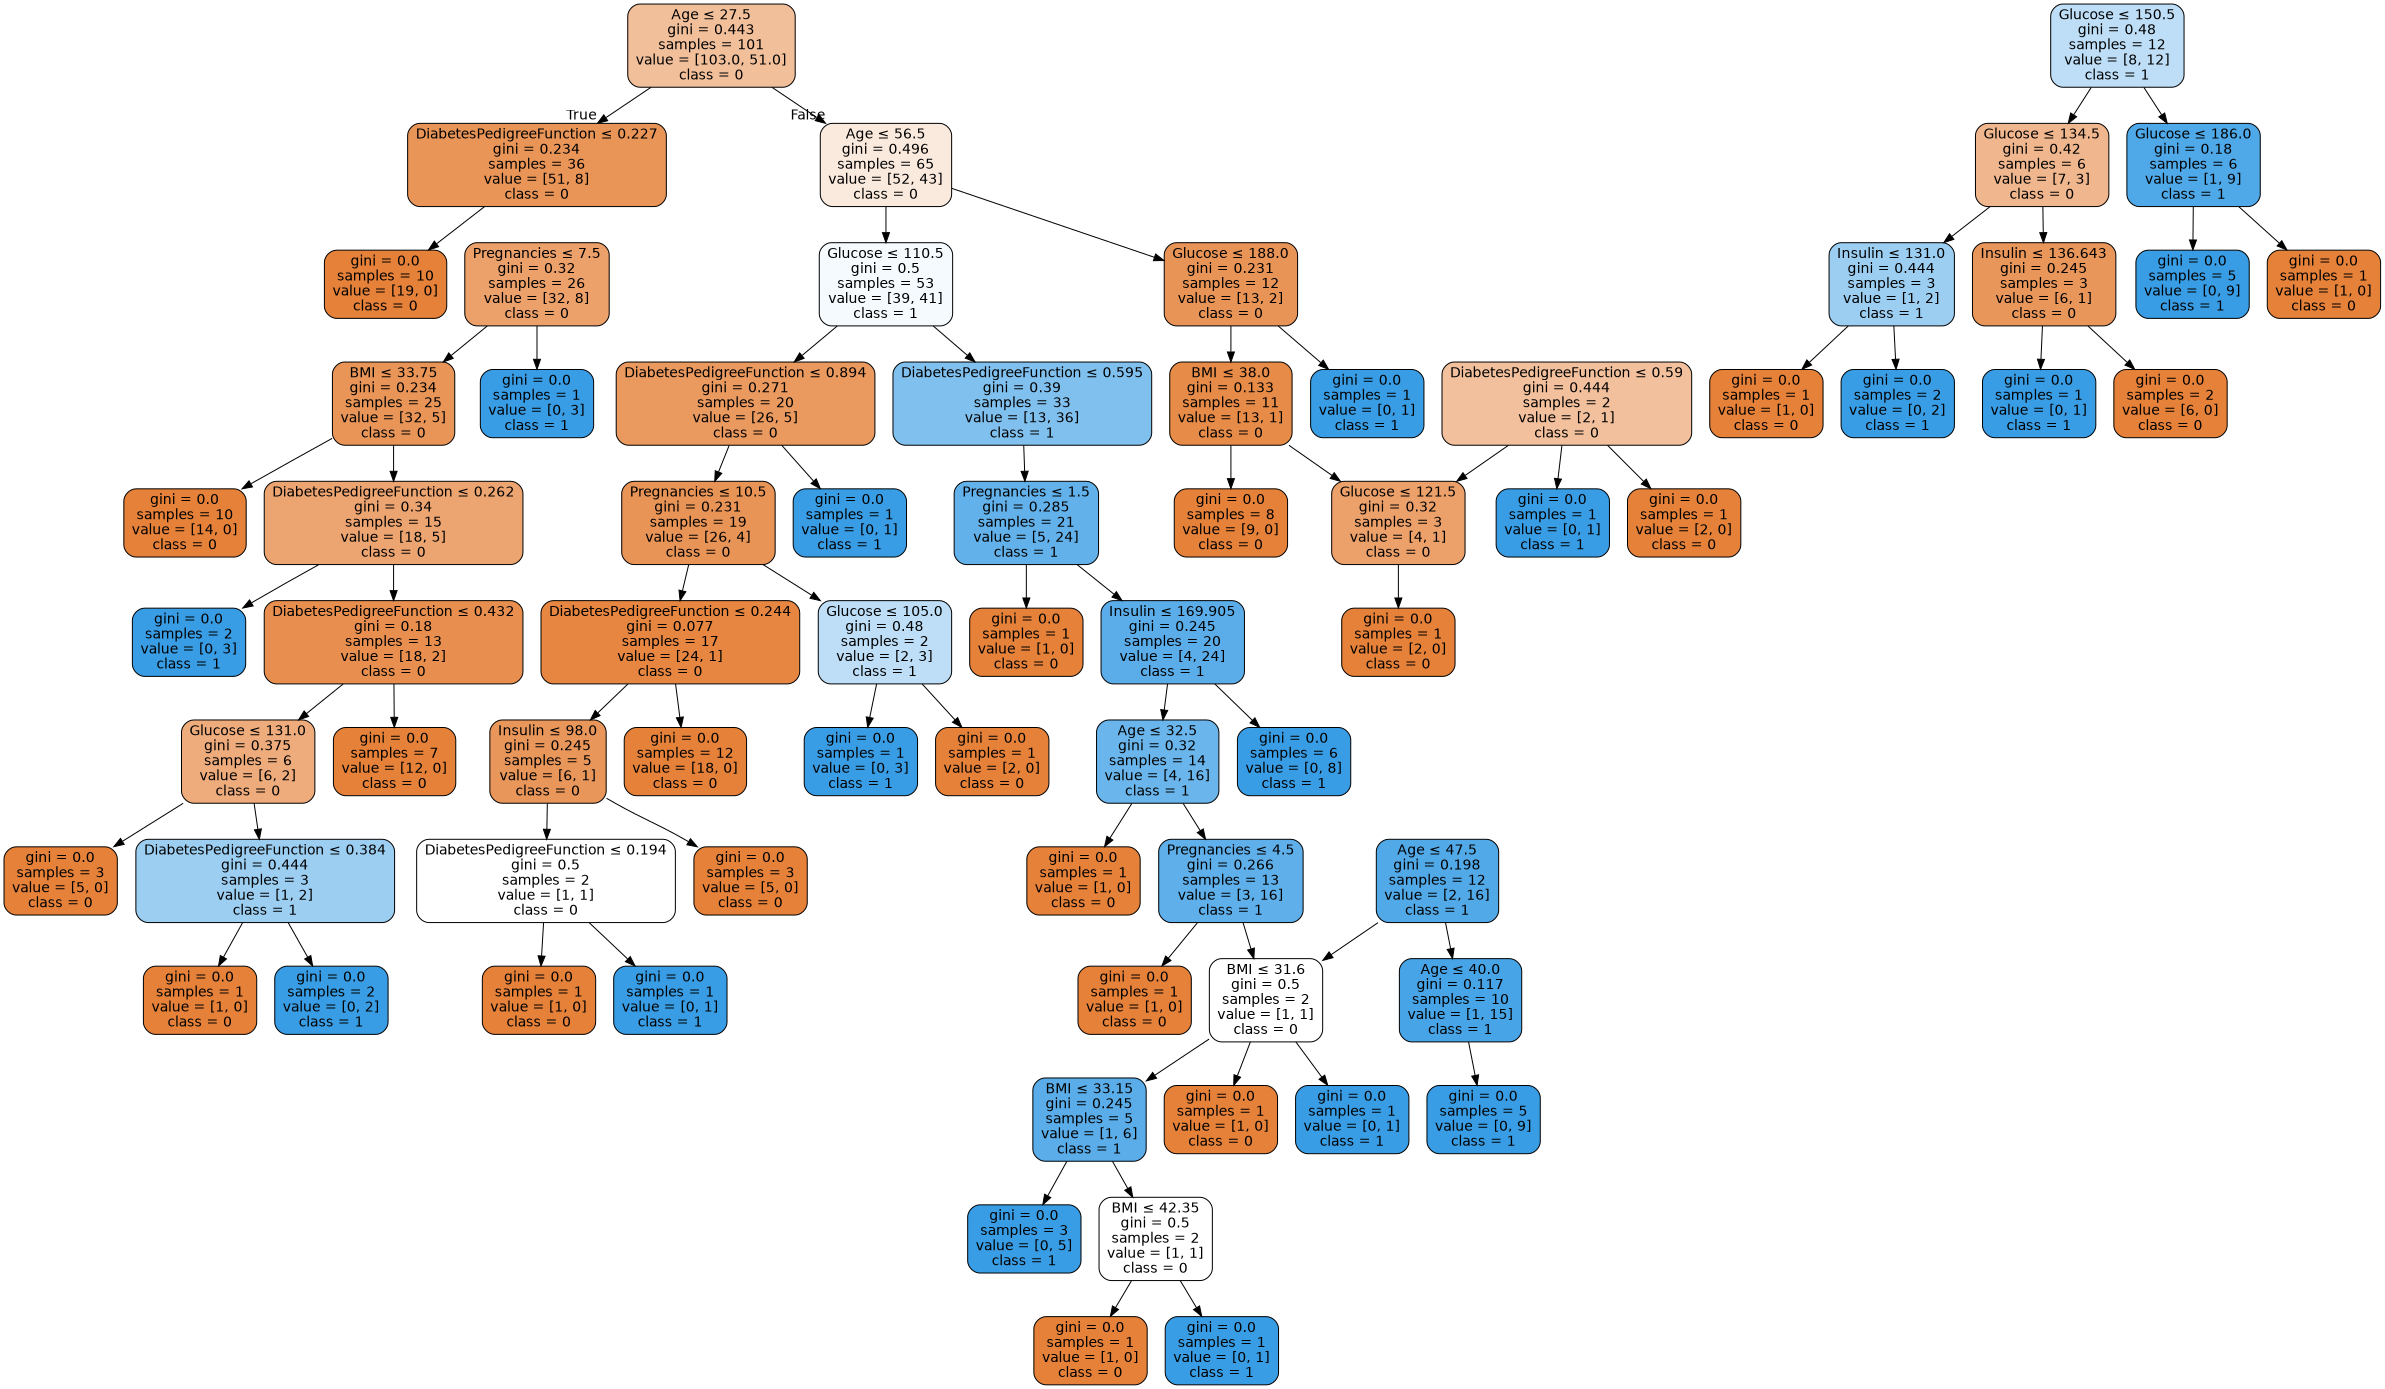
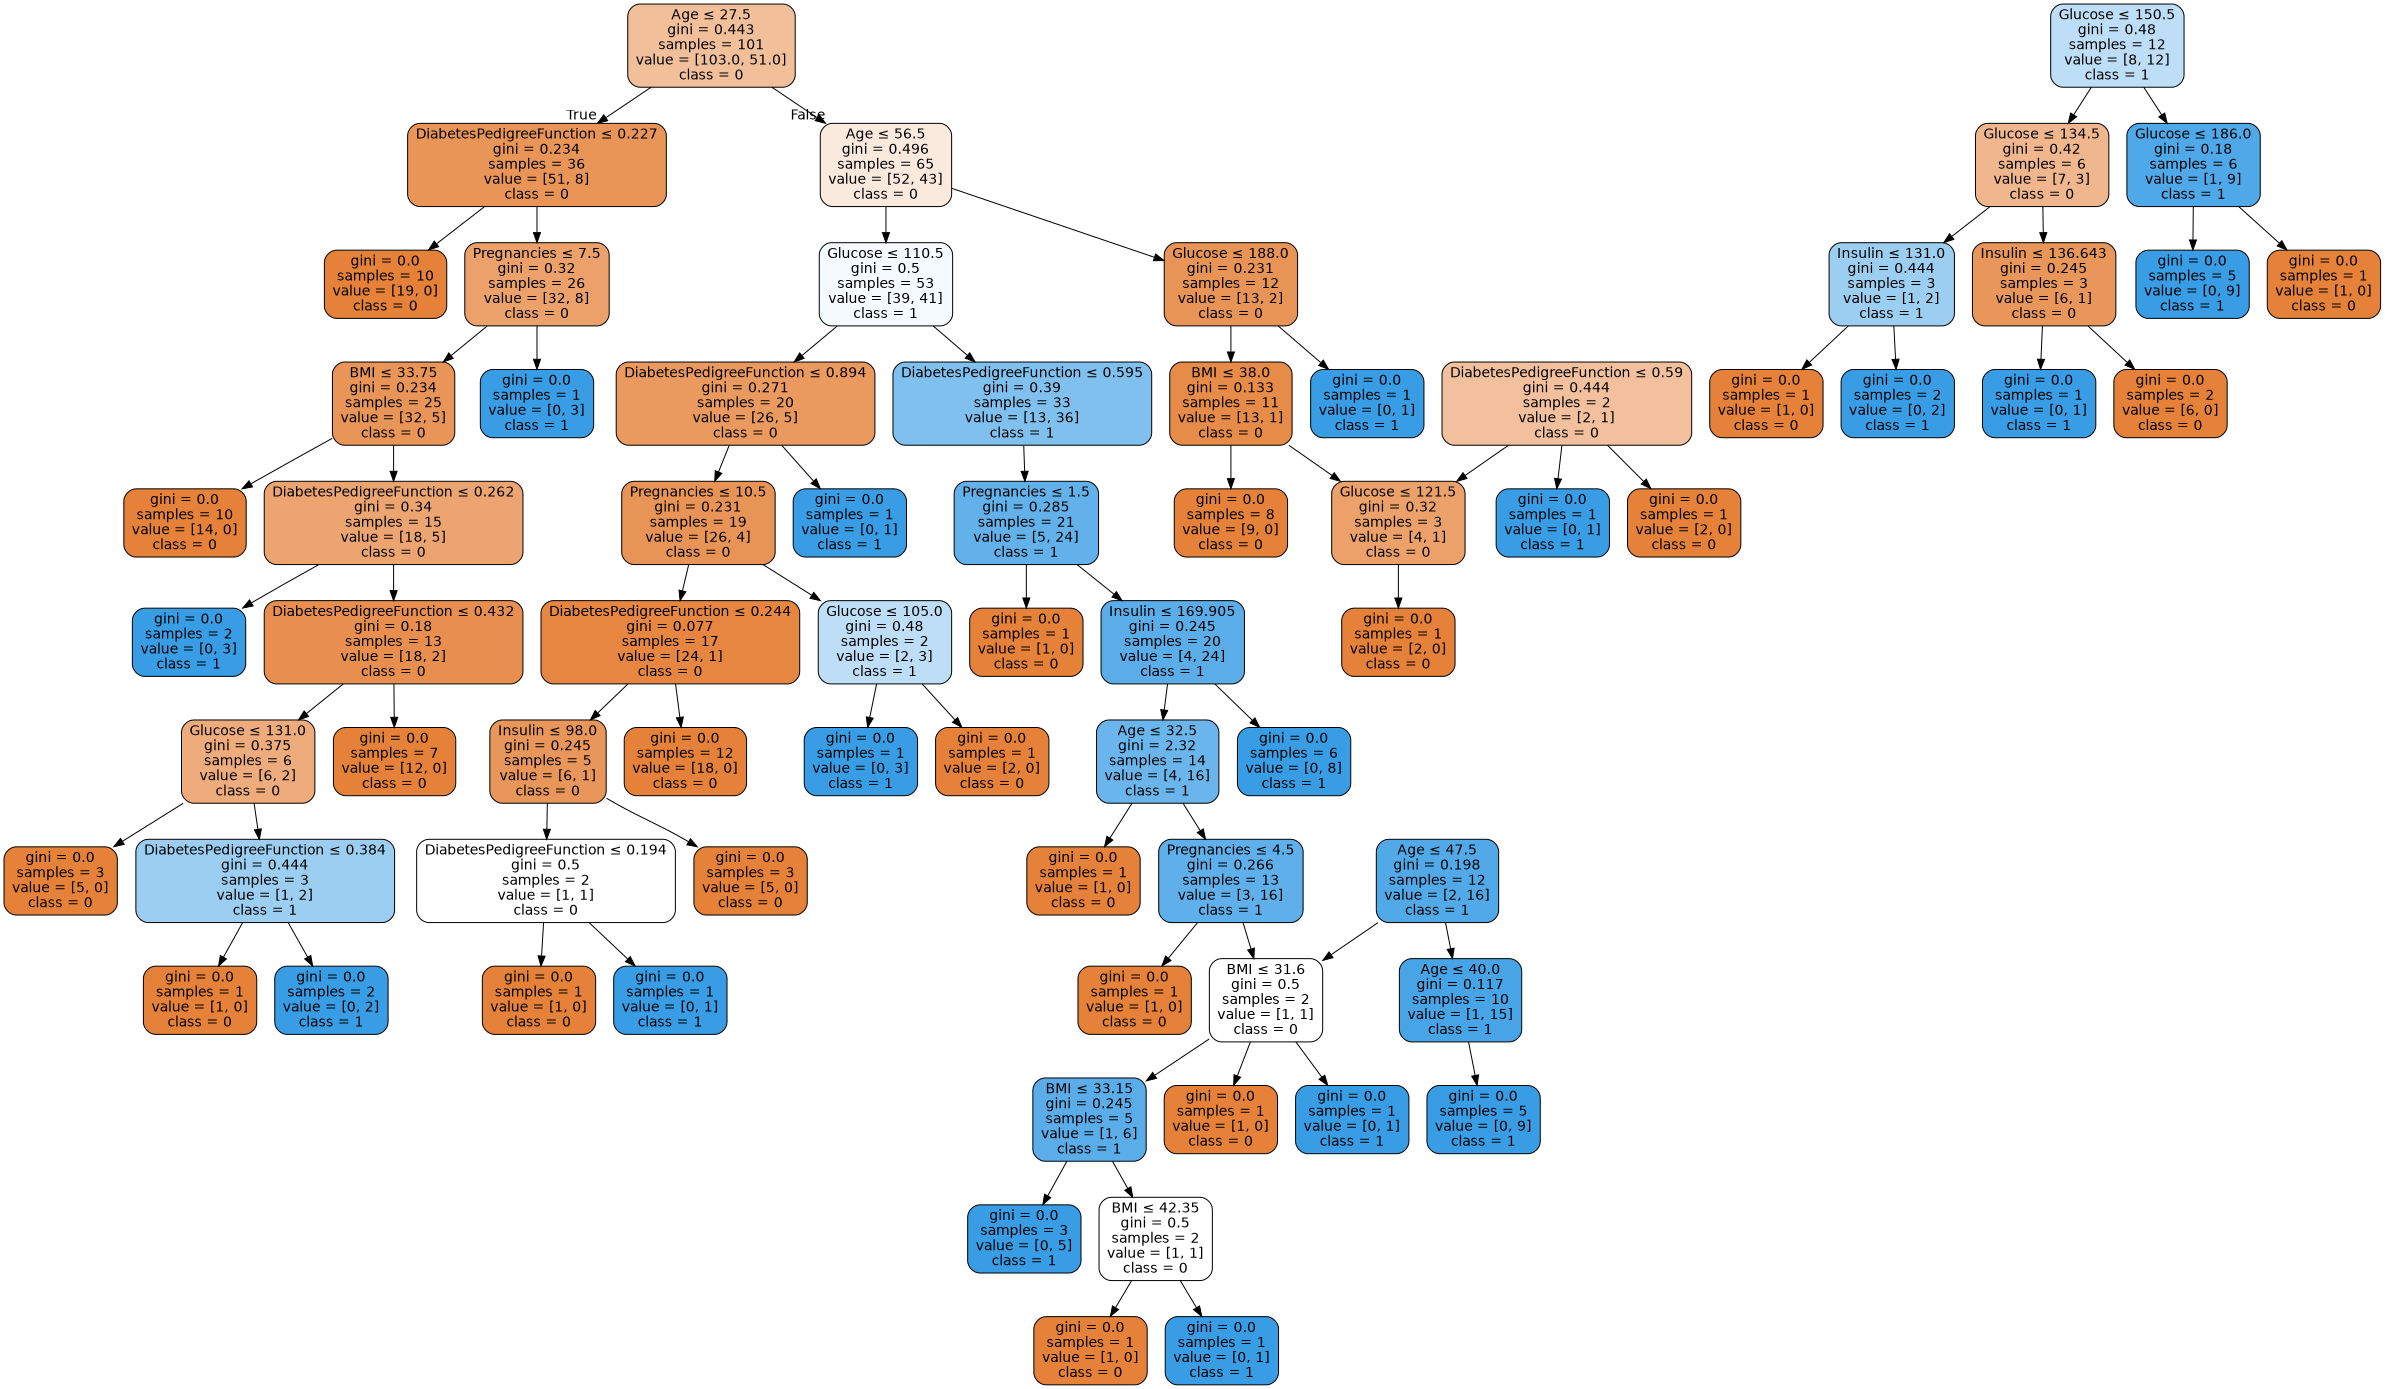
edge "DiabetesPedigreeFunction ≤ 0.227" -> "Pregnancies ≤ 7.5": added
node "Age ≤ 32.5": text "gini = 0.32" -> "gini = 2.32"
